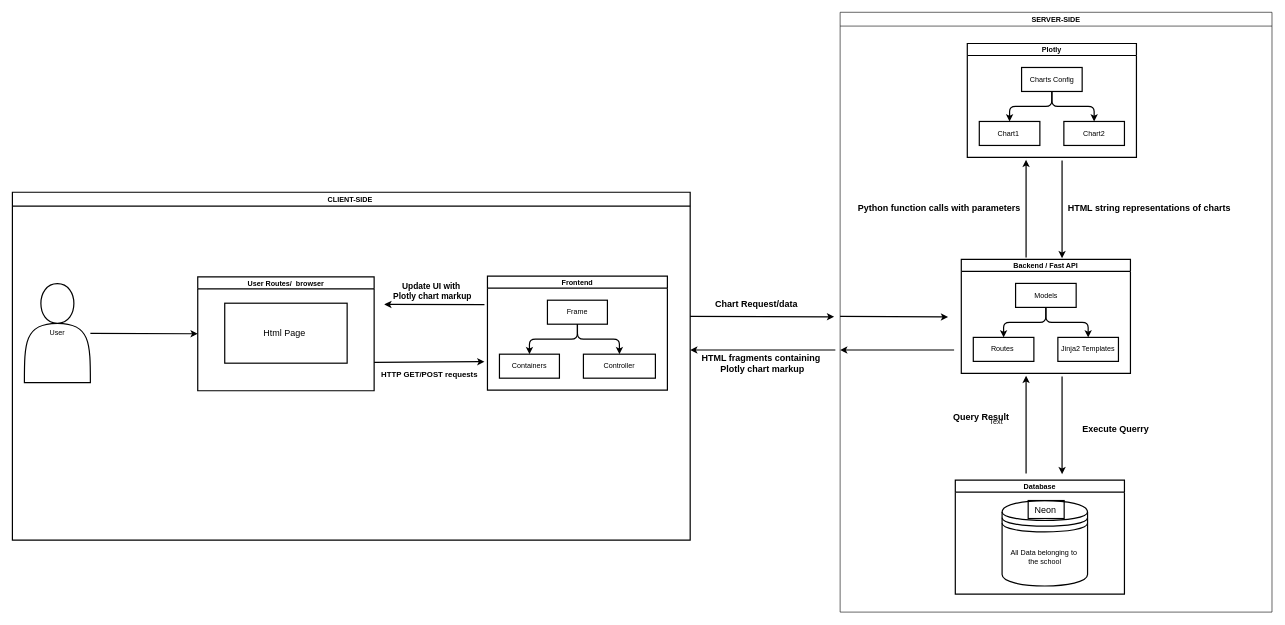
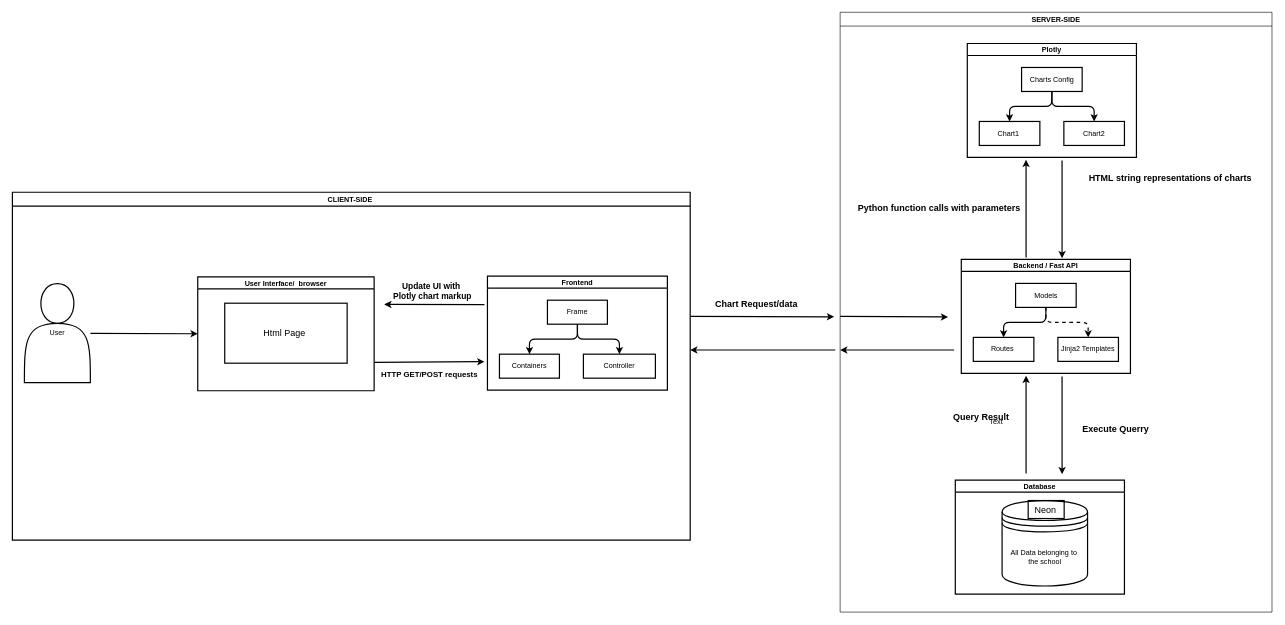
node "HTML string representations of charts": moved (1149, 207) -> (1170, 177)
node "User Routes/ browser": label "User Routes/ browser" -> "User Interface/ browser"
edge "Models" -> "Jinja2 Templates": style solid -> dashed
node "HTML fragments containing Plotly chart markup": removed
